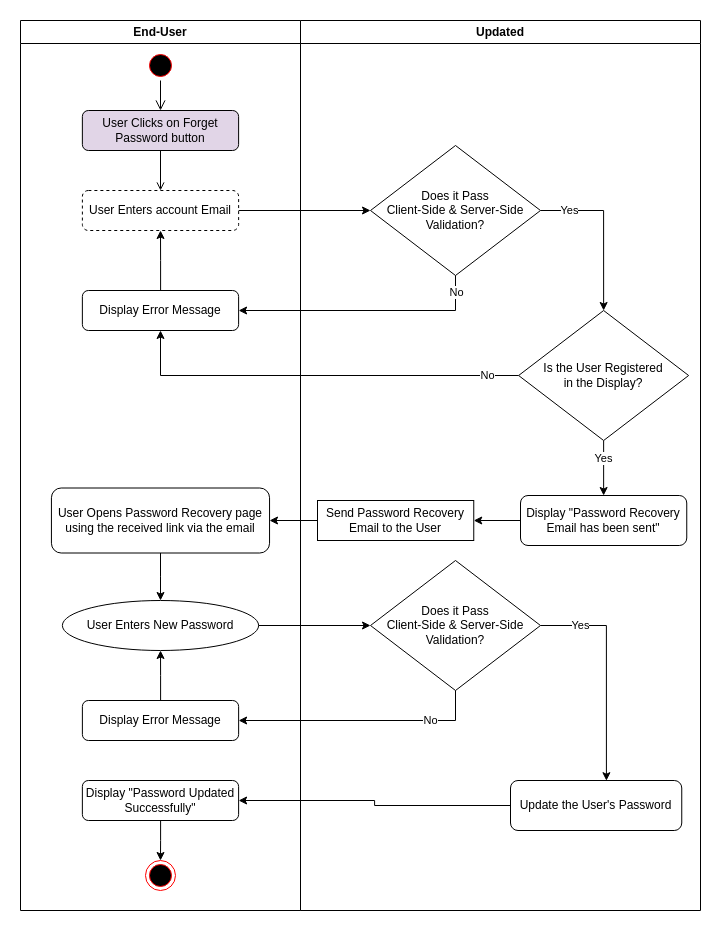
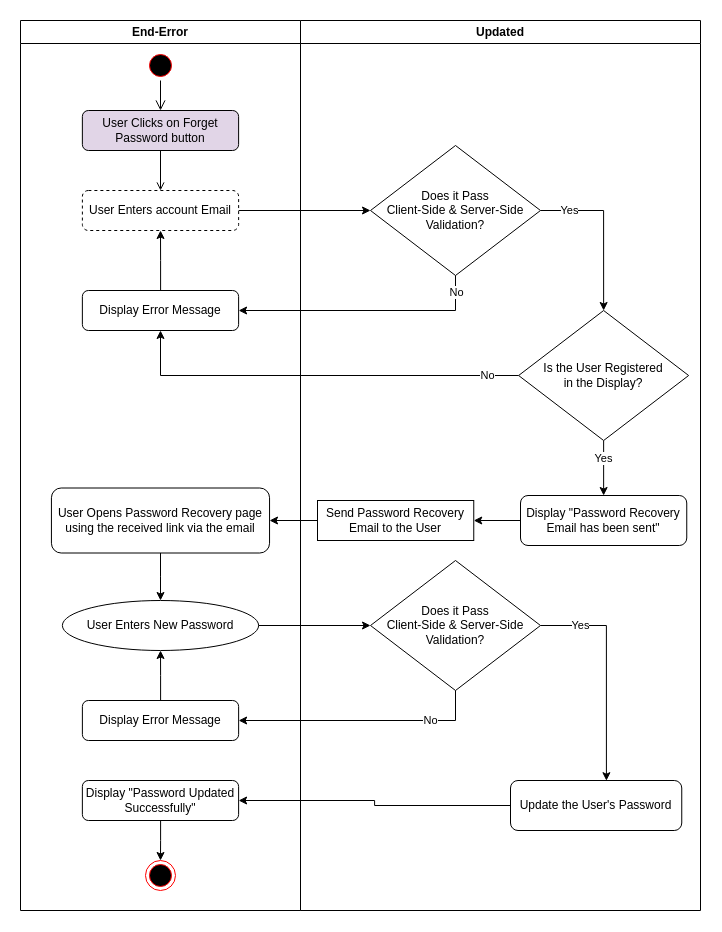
node "End-User": label "End-User" -> "End-Error"
